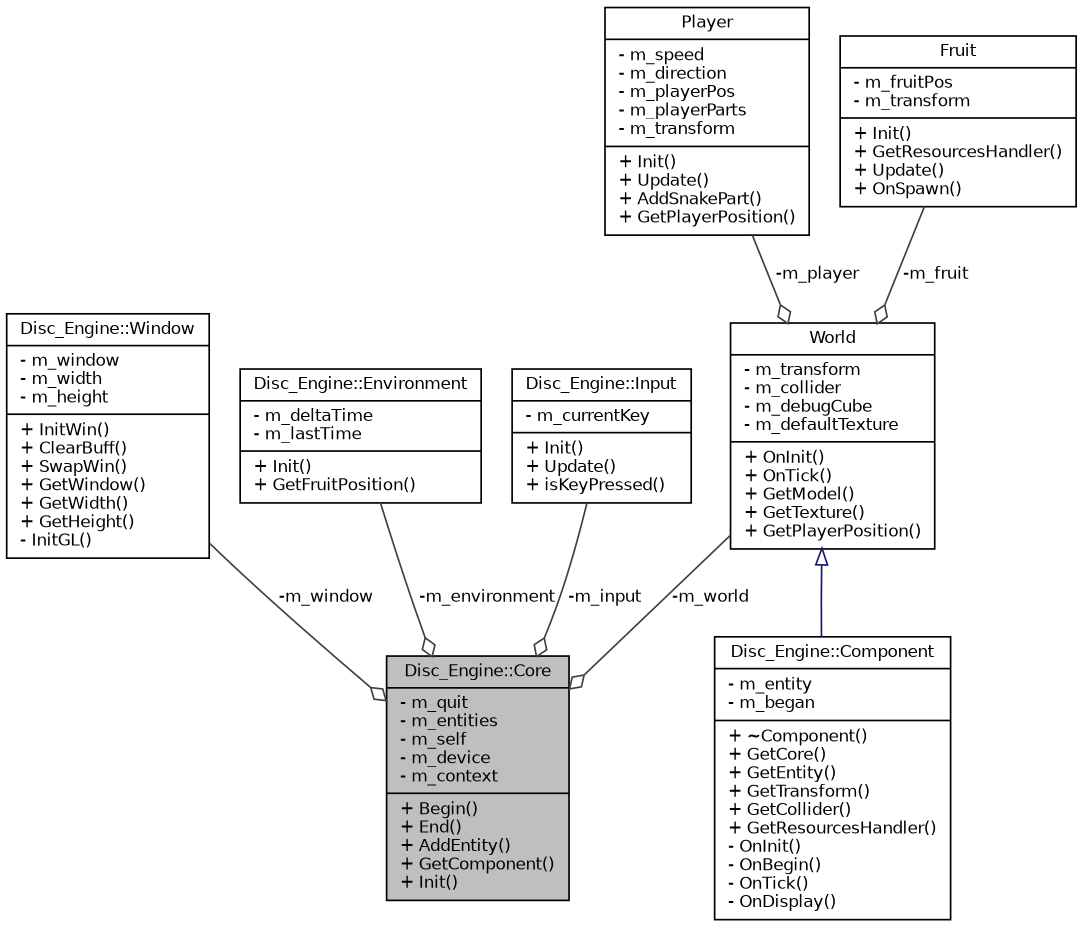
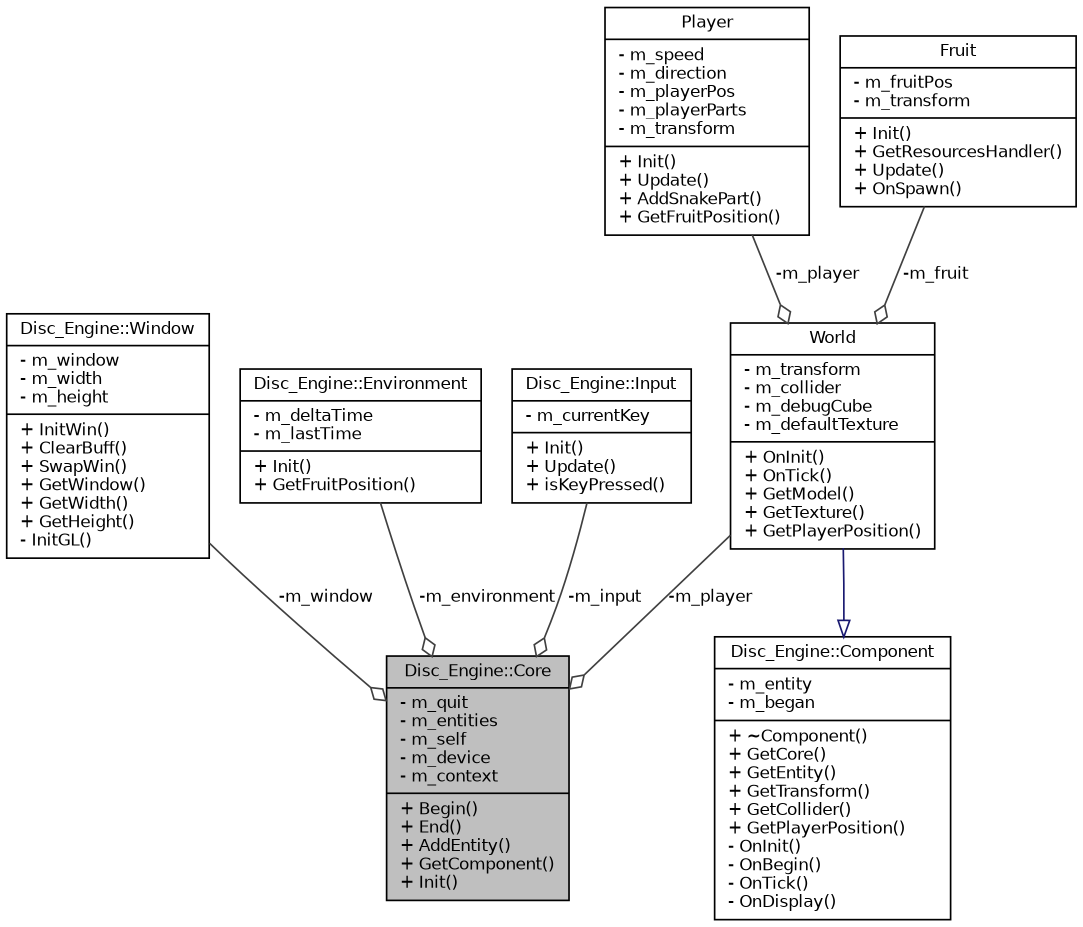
node "Player": text "+ GetPlayerPosition()" -> "+ GetFruitPosition()"
edge "World" -> "Disc_Engine::Core": label " -m_world" -> " -m_player"
edge "Disc_Engine::Component" -> "World": reversed
node "Disc_Engine::Component": text "+ GetResourcesHandler()" -> "+ GetPlayerPosition()"
